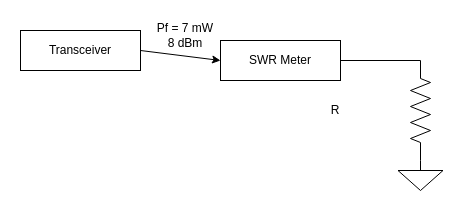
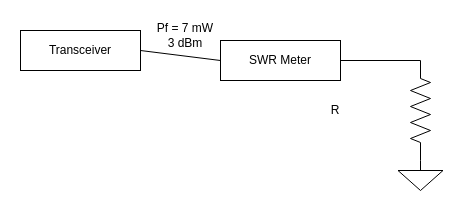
node "Pf = 7 mW 8 dBm": label "Pf = 7 mW 8 dBm" -> "Pf = 7 mW 3 dBm"
edge "Transceiver" -> "SWR Meter": arrowhead classic -> none
